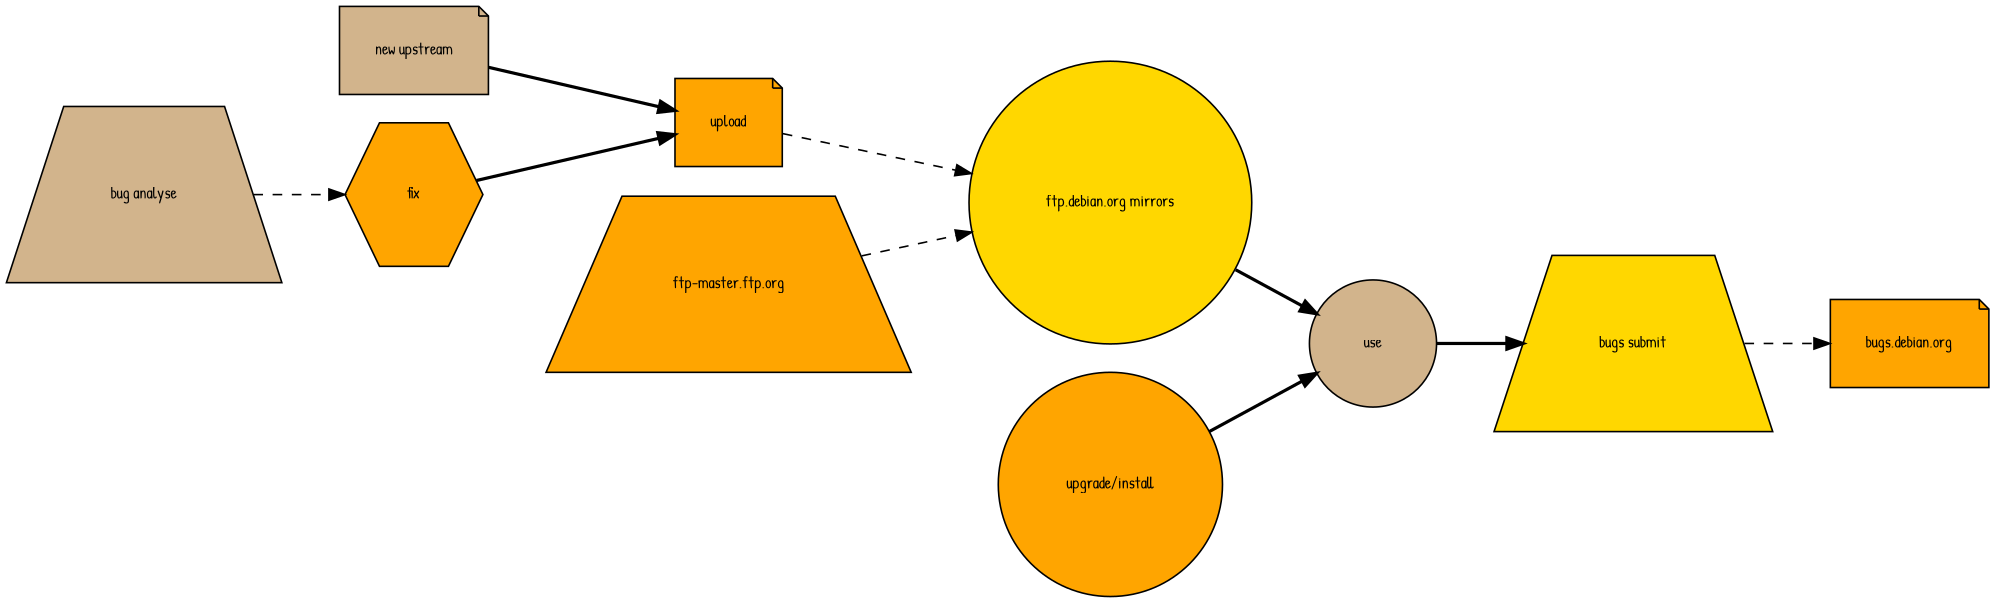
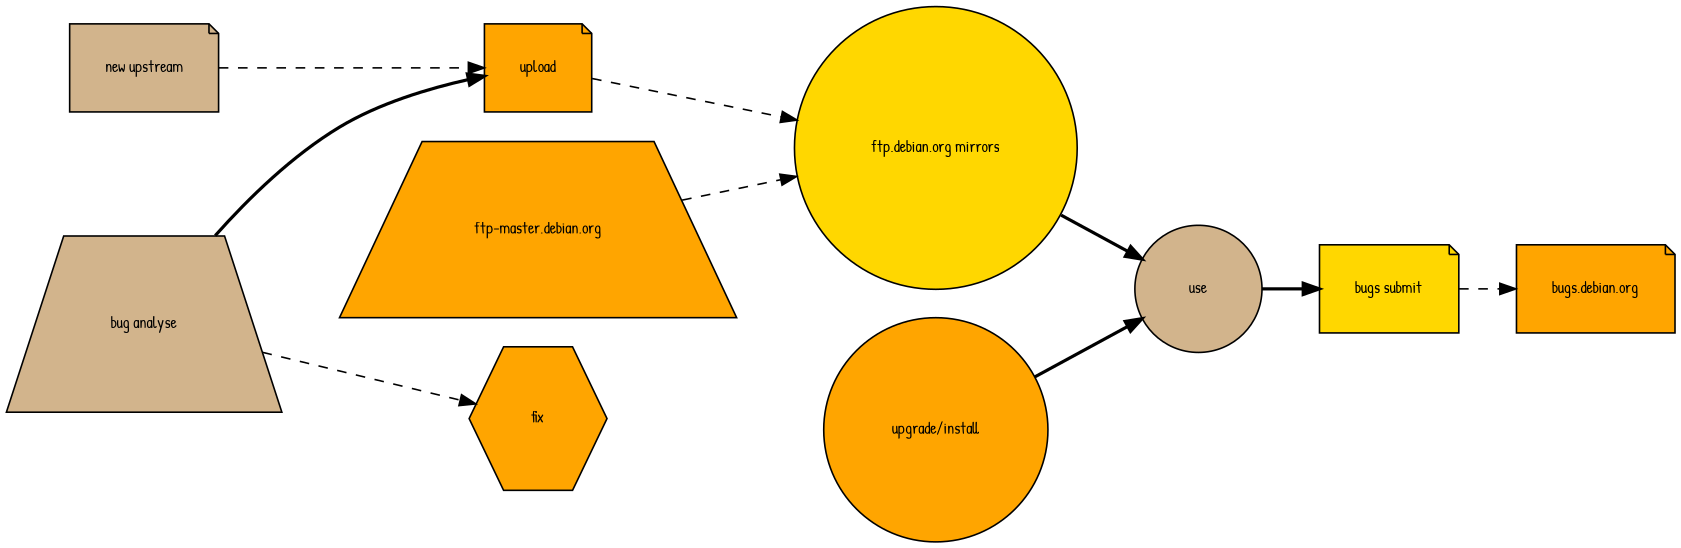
edge "new upstream" -> "upload": style bold -> dashed
edge "fix" -> "upload": now "bug analyse" -> "upload"
node "ftp-master.ftp.org": label "ftp-master.ftp.org" -> "ftp-master.debian.org"
node "bugs submit": shape trapezium -> note
